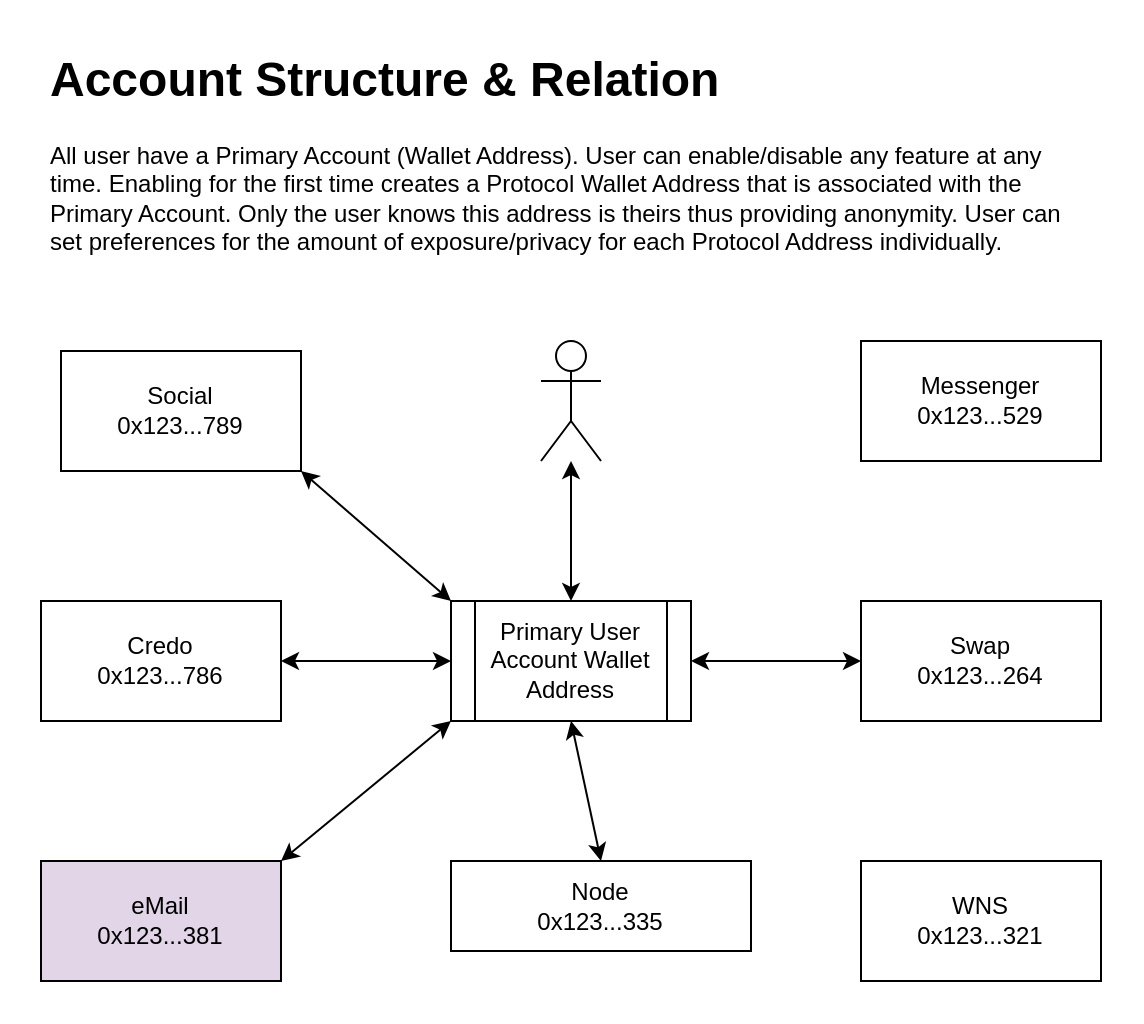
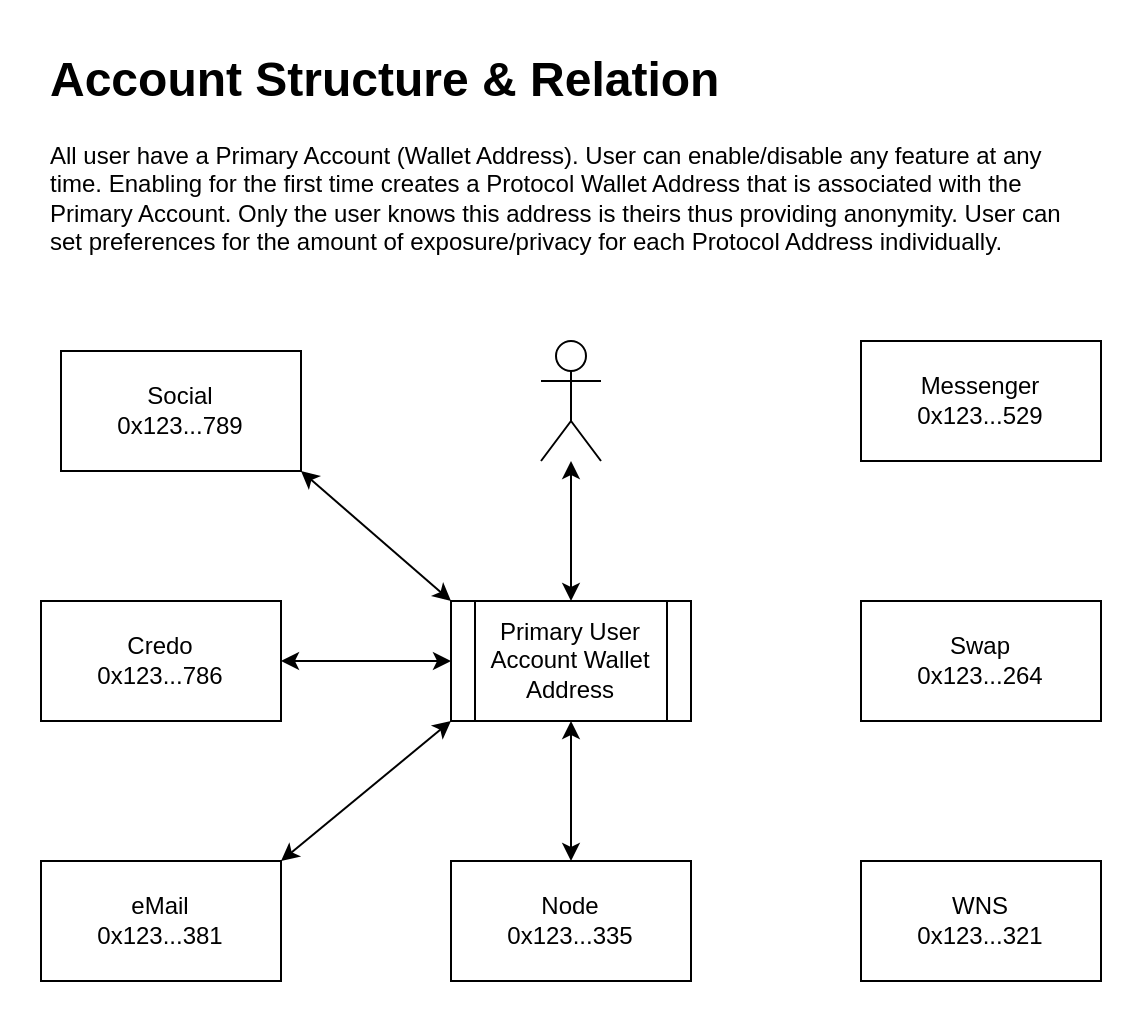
edge "Primary User Account Wallet Address" -- "Swap 0x123...264": removed
node "Node 0x123...335": size 300x90 -> 240x120
node "eMail 0x123...381": fillcolor #e1d5e7 -> #ffffff
